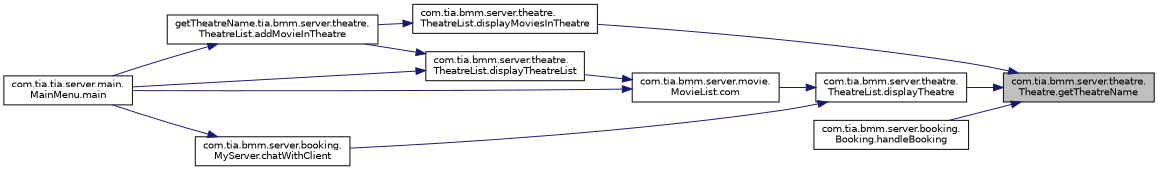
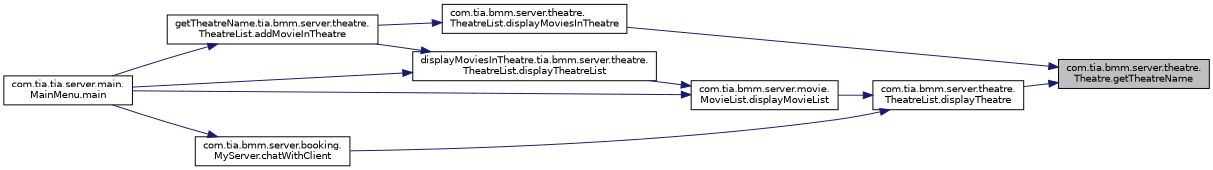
node "com.tia.bmm.server.theatre. TheatreList.displayTheatreList": label "com.tia.bmm.server.theatre. TheatreList.displayTheatreList" -> "displayMoviesInTheatre.tia.bmm.server.theatre. TheatreList.displayTheatreList"
node "com.tia.bmm.server.movie. MovieList.com": label "com.tia.bmm.server.movie. MovieList.com" -> "com.tia.bmm.server.movie. MovieList.displayMovieList"
node "com.tia.bmm.server.booking. Booking.handleBooking": removed
